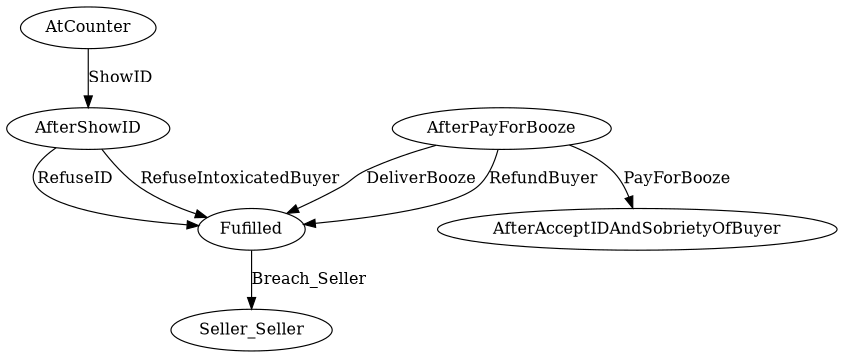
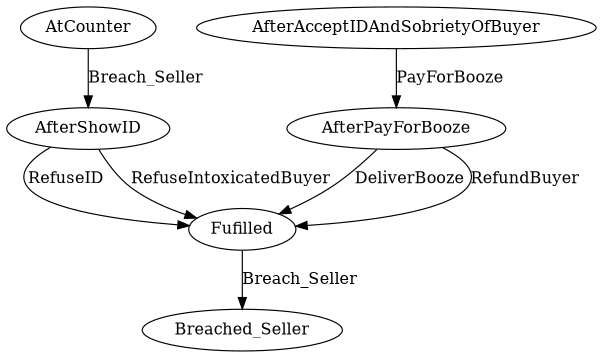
edge "AtCounter" -> "AfterShowID": label "ShowID" -> "Breach_Seller"
edge "AfterPayForBooze" -> "AfterAcceptIDAndSobrietyOfBuyer": reversed
node "Seller_Seller": label "Seller_Seller" -> "Breached_Seller"
